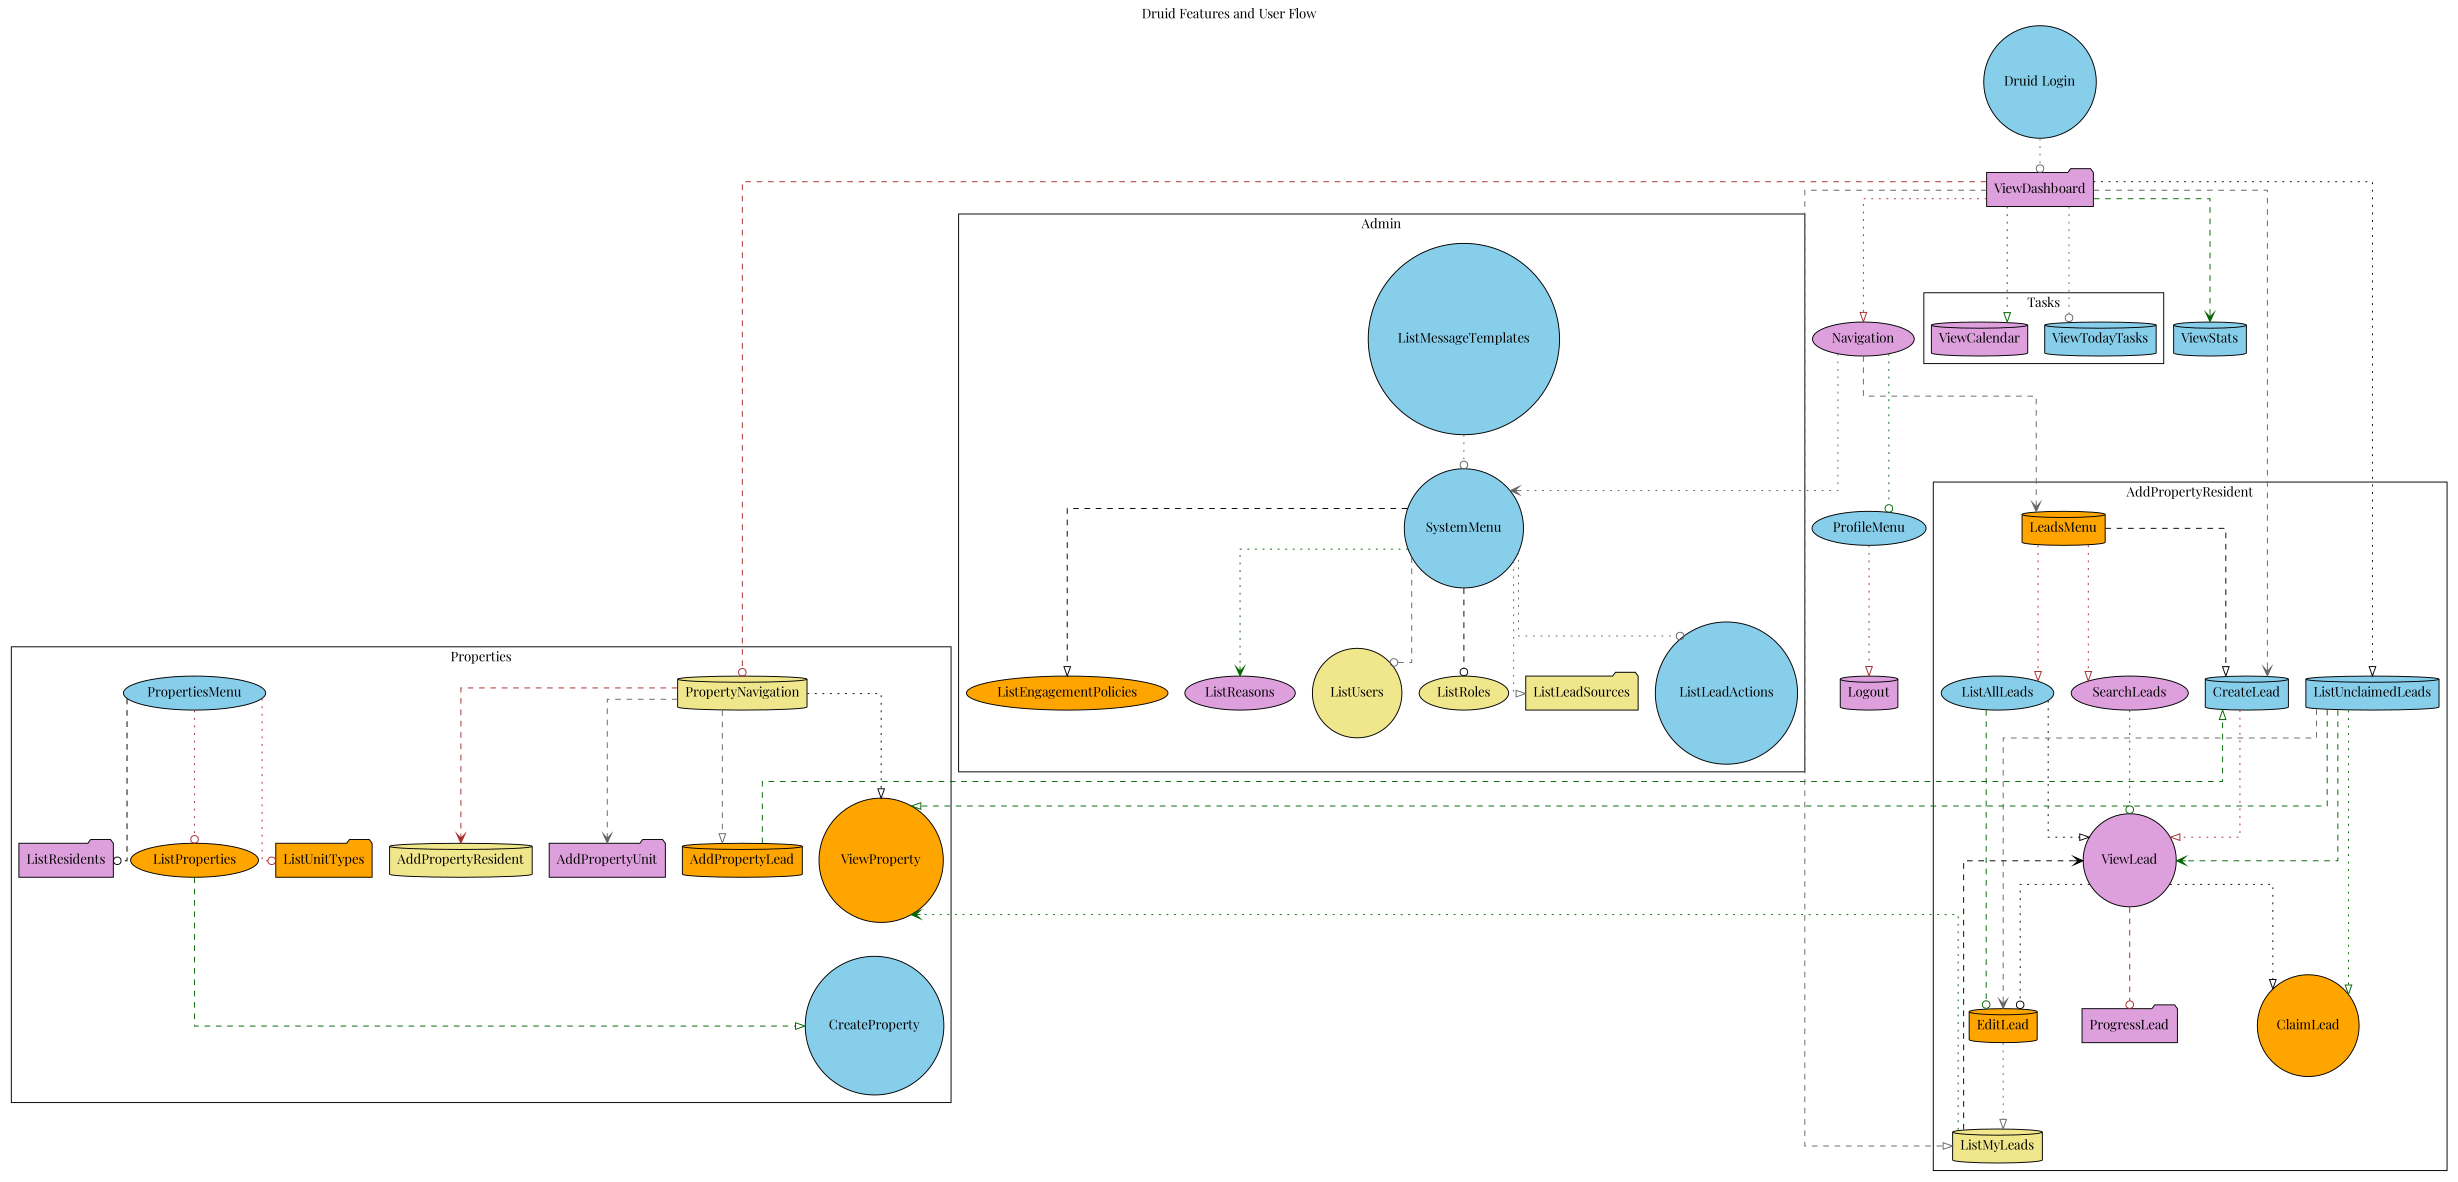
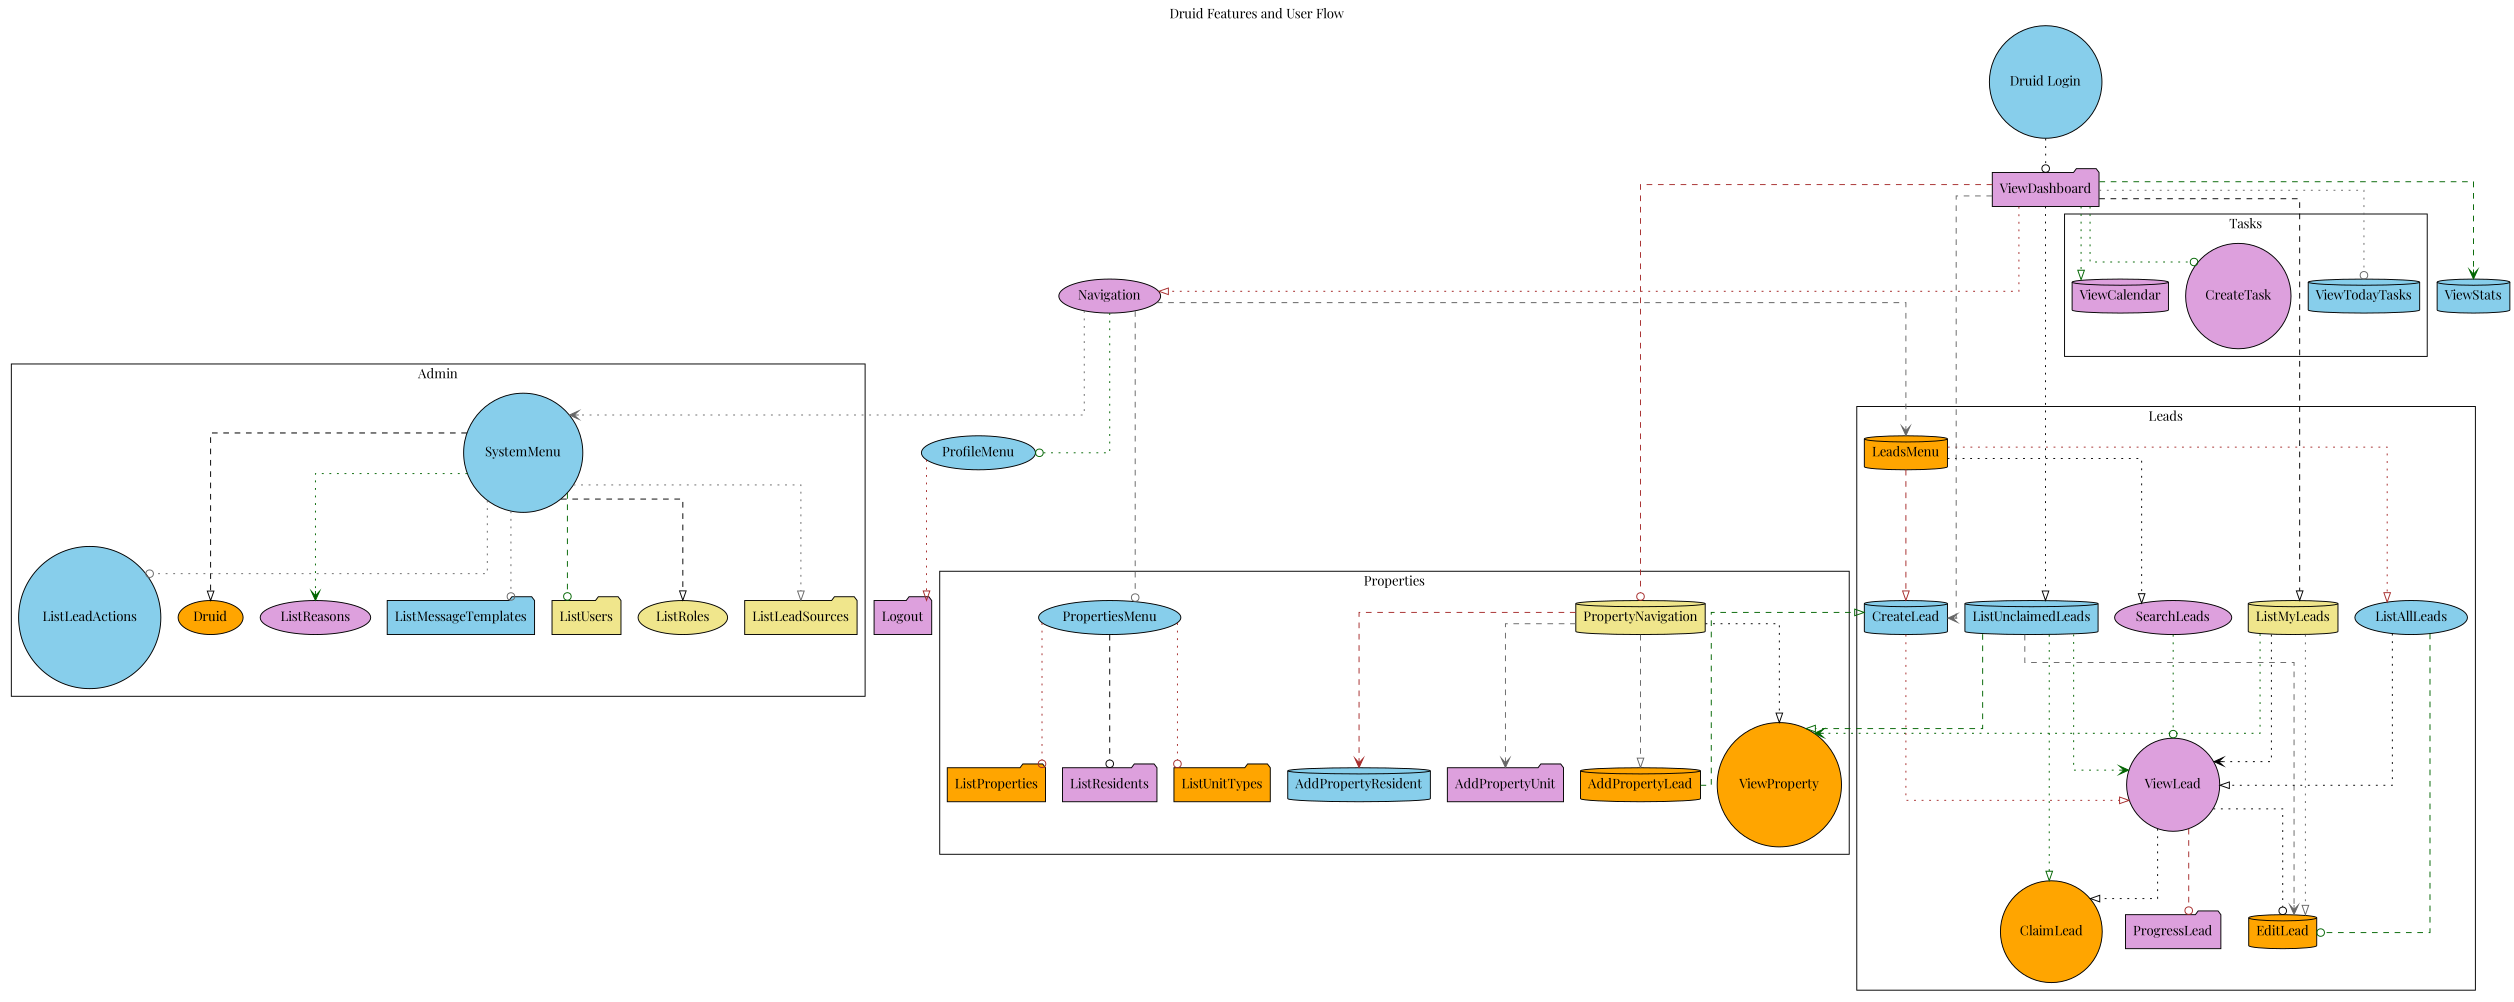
edge "Druid Login" -> "ViewDashboard": color gray40 -> black
node "CreateTask": added
node "ListMessageTemplates": shape circle -> folder
edge "ListMessageTemplates" -> "SystemMenu": reversed
edge "Navigation" -> "PropertiesMenu": added
cluster "AddPropertyResident": label "AddPropertyResident" -> "Leads"
edge "LeadsMenu" -> "CreateLead": color black -> brown
edge "LeadsMenu" -> "SearchLeads": color brown -> black
edge "SystemMenu" -> "ListUsers": color gray40 -> darkgreen
edge "SystemMenu" -> "ListRoles": arrowhead odot -> onormal
node "ListEngagementPolicies": label "ListEngagementPolicies" -> "Druid"
node "ListUsers": shape circle -> folder
node "Logout": shape cylinder -> folder
edge "ViewDashboard" -> "ListMyLeads": color gray40 -> black
node "ListProperties": shape ellipse -> folder
node "AddPropertyResident": fillcolor khaki -> skyblue
edge "ListUnclaimedLeads" -> "ViewLead": style dashed -> dotted
edge "ListMyLeads" -> "ViewLead": style dashed -> dotted
node "CreateProperty": removed
edge "EditLead" -> "ListMyLeads": reversed
